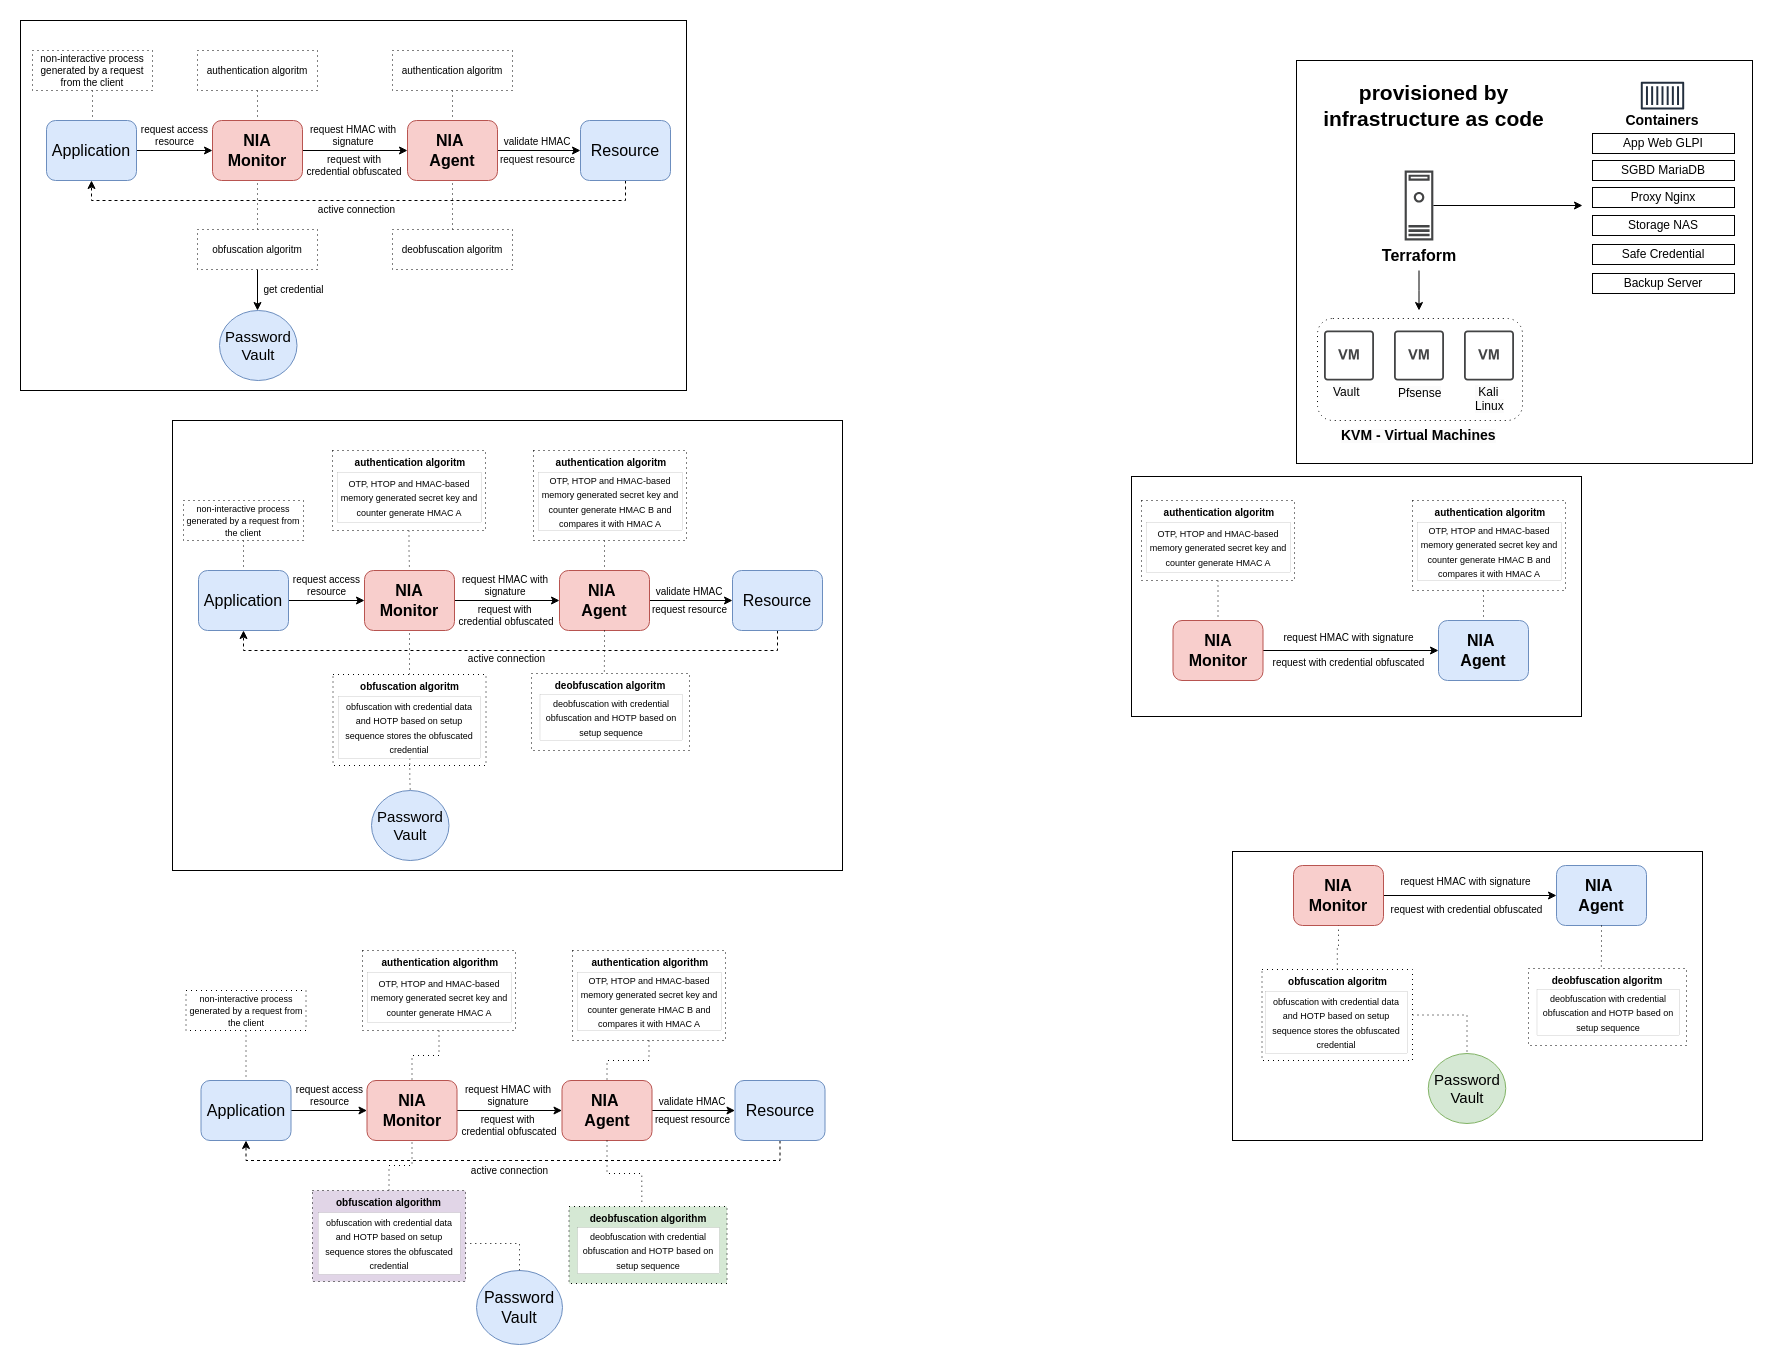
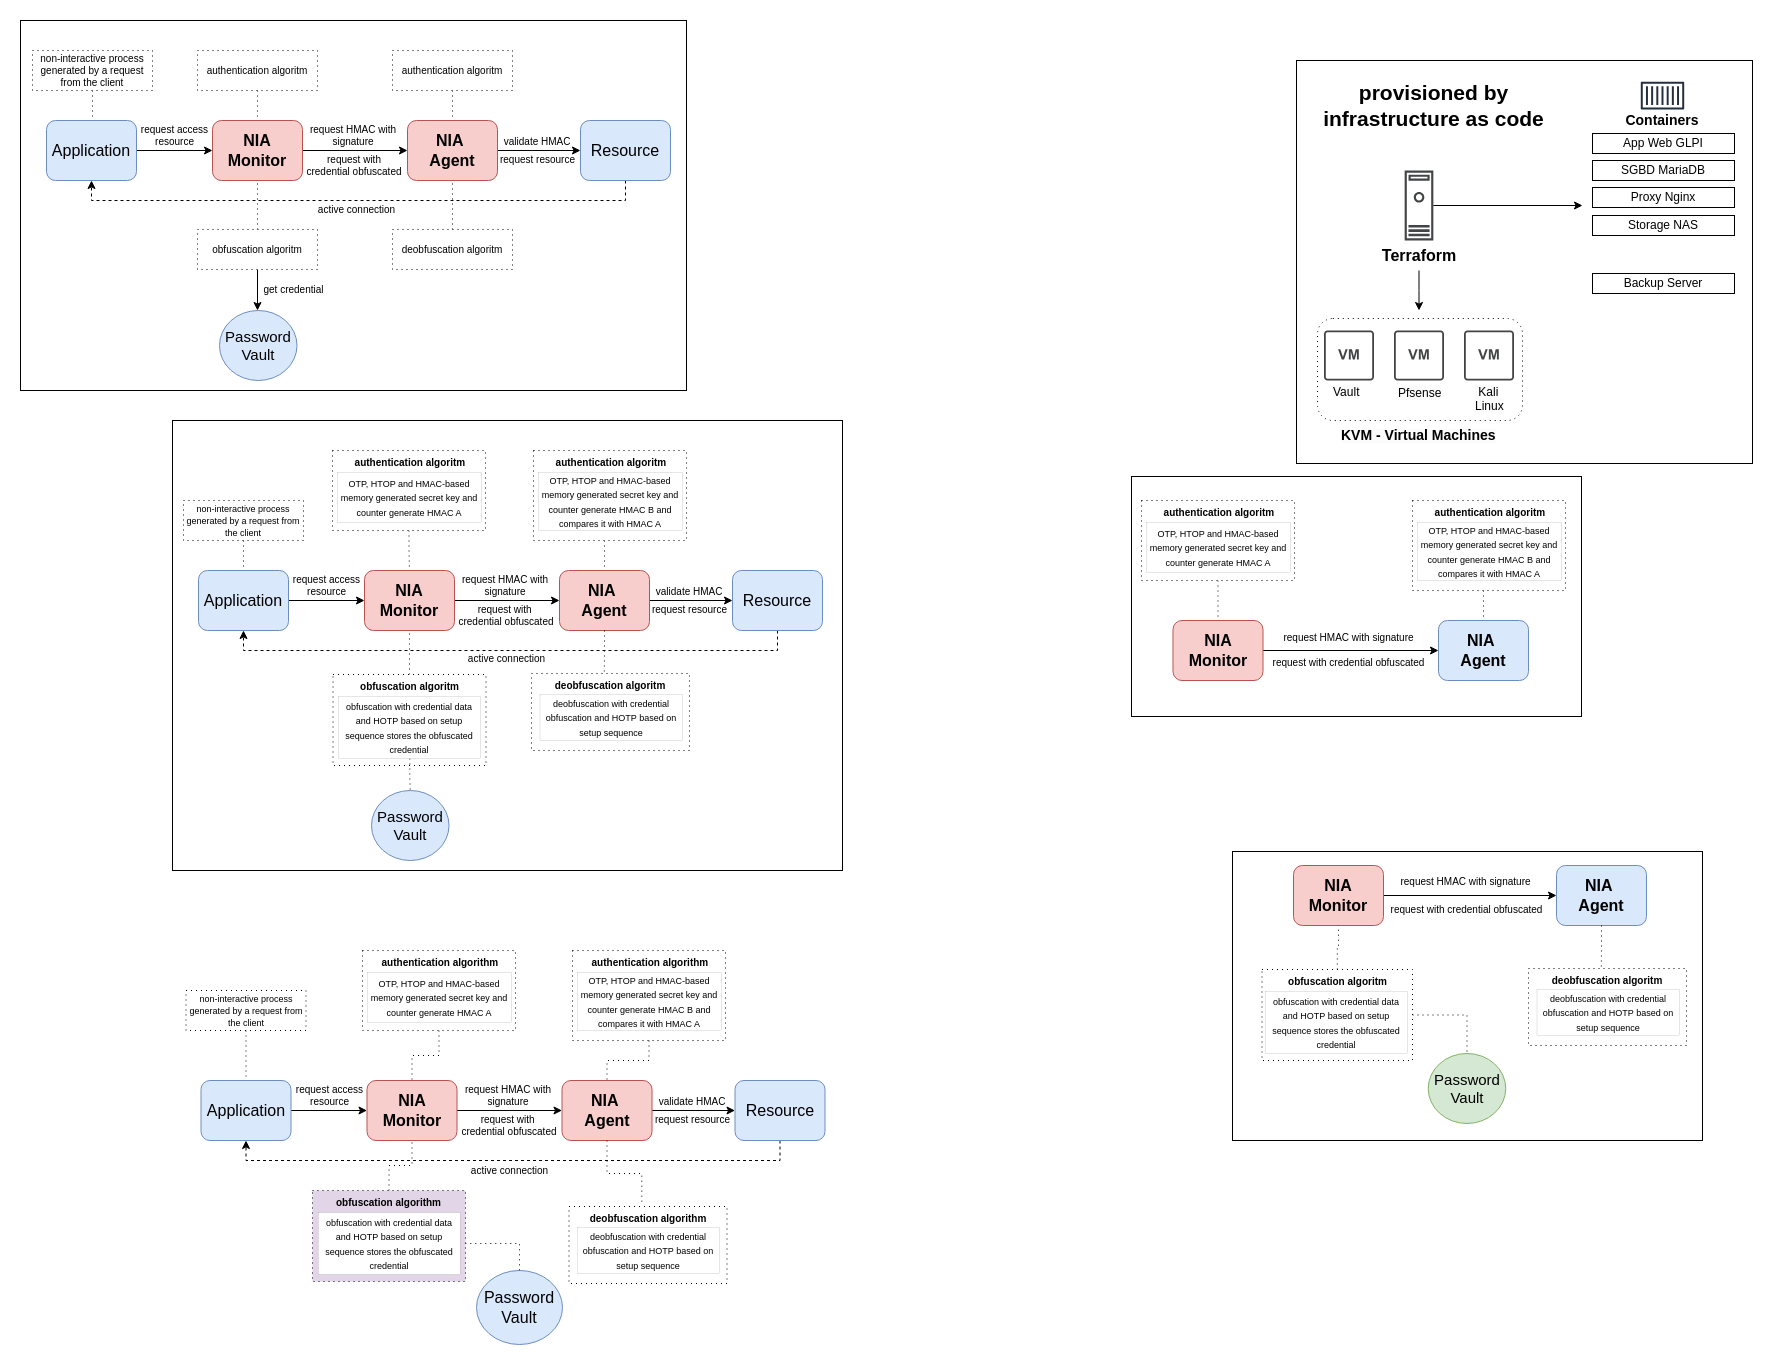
node "Safe Credential": removed
node "deobfuscation algorithm": fillcolor #d5e8d4 -> #ffffff
